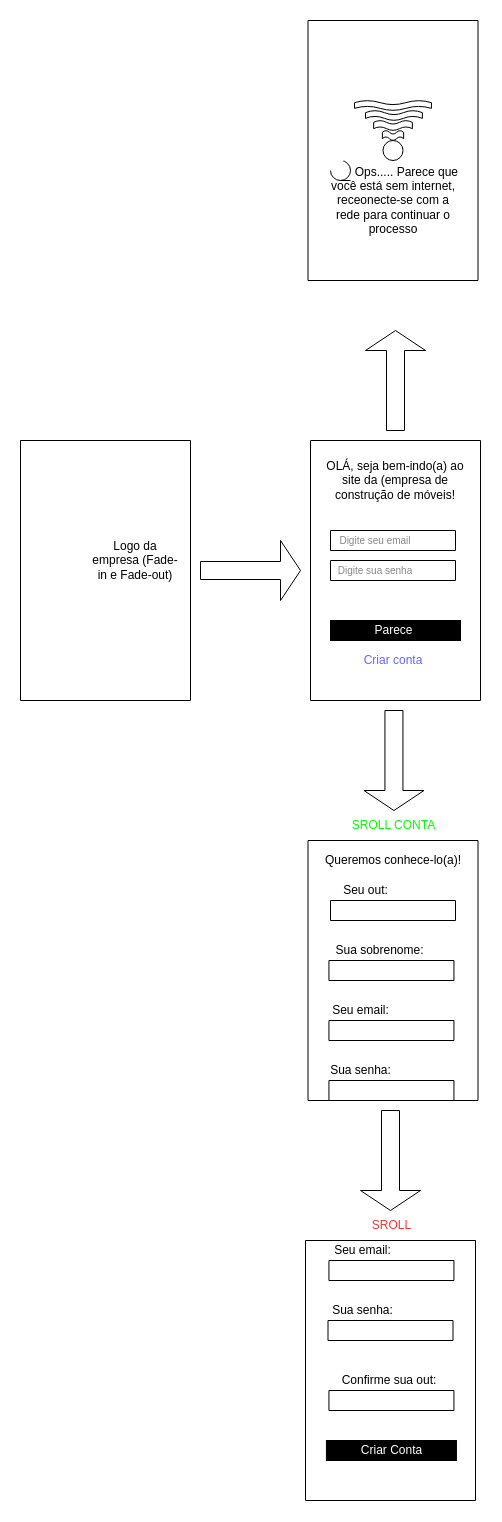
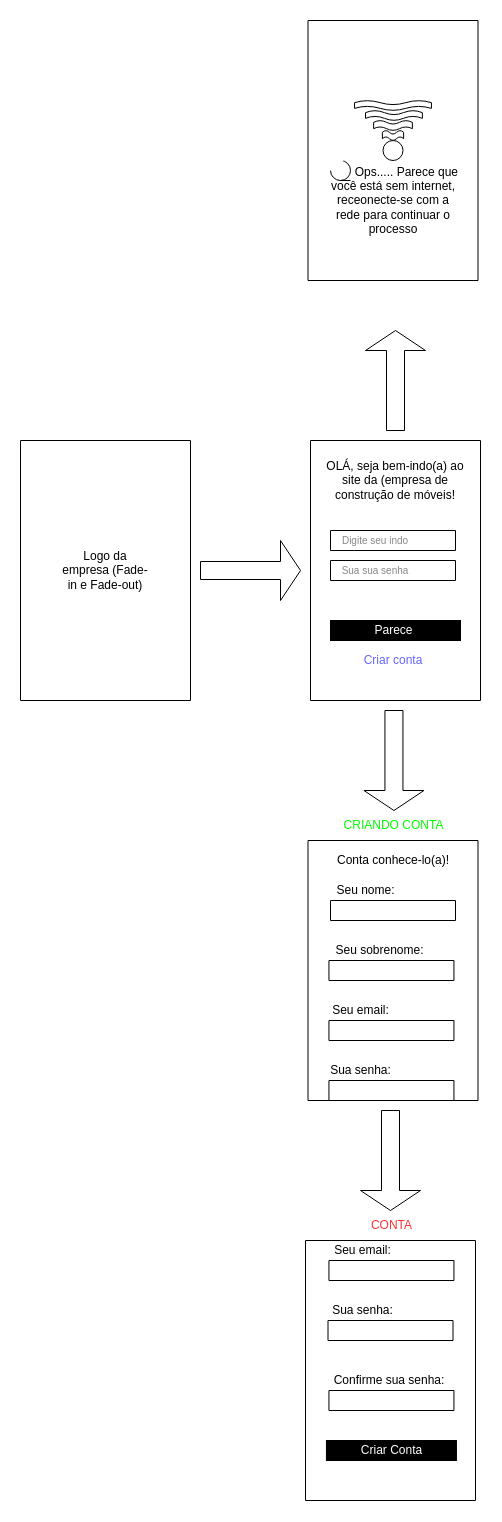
node "Digite seu email": label "Digite seu email" -> "Digite seu indo"
node "Logo da empresa (Fade-in e Fade-out)": moved (136, 561) -> (106, 571)
node "Digite sua senha": label "Digite sua senha" -> "Sua sua senha"
node "SROLL CONTA": label "SROLL CONTA" -> "CRIANDO CONTA"
node "Queremos conhece-lo(a)!": label "Queremos conhece-lo(a)!" -> "Conta conhece-lo(a)!"
node "Seu out:": label "Seu out:" -> "Seu nome:"
node "Sua sobrenome:": label "Sua sobrenome:" -> "Seu sobrenome:"
node "SROLL": label "SROLL" -> "CONTA"
node "Confirme sua out:": label "Confirme sua out:" -> "Confirme sua senha:"
